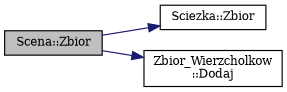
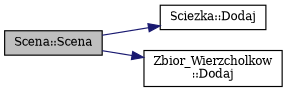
node "Sciezka::Zbior": label "Sciezka::Zbior" -> "Sciezka::Dodaj"
node "Scena::Zbior": label "Scena::Zbior" -> "Scena::Scena"
